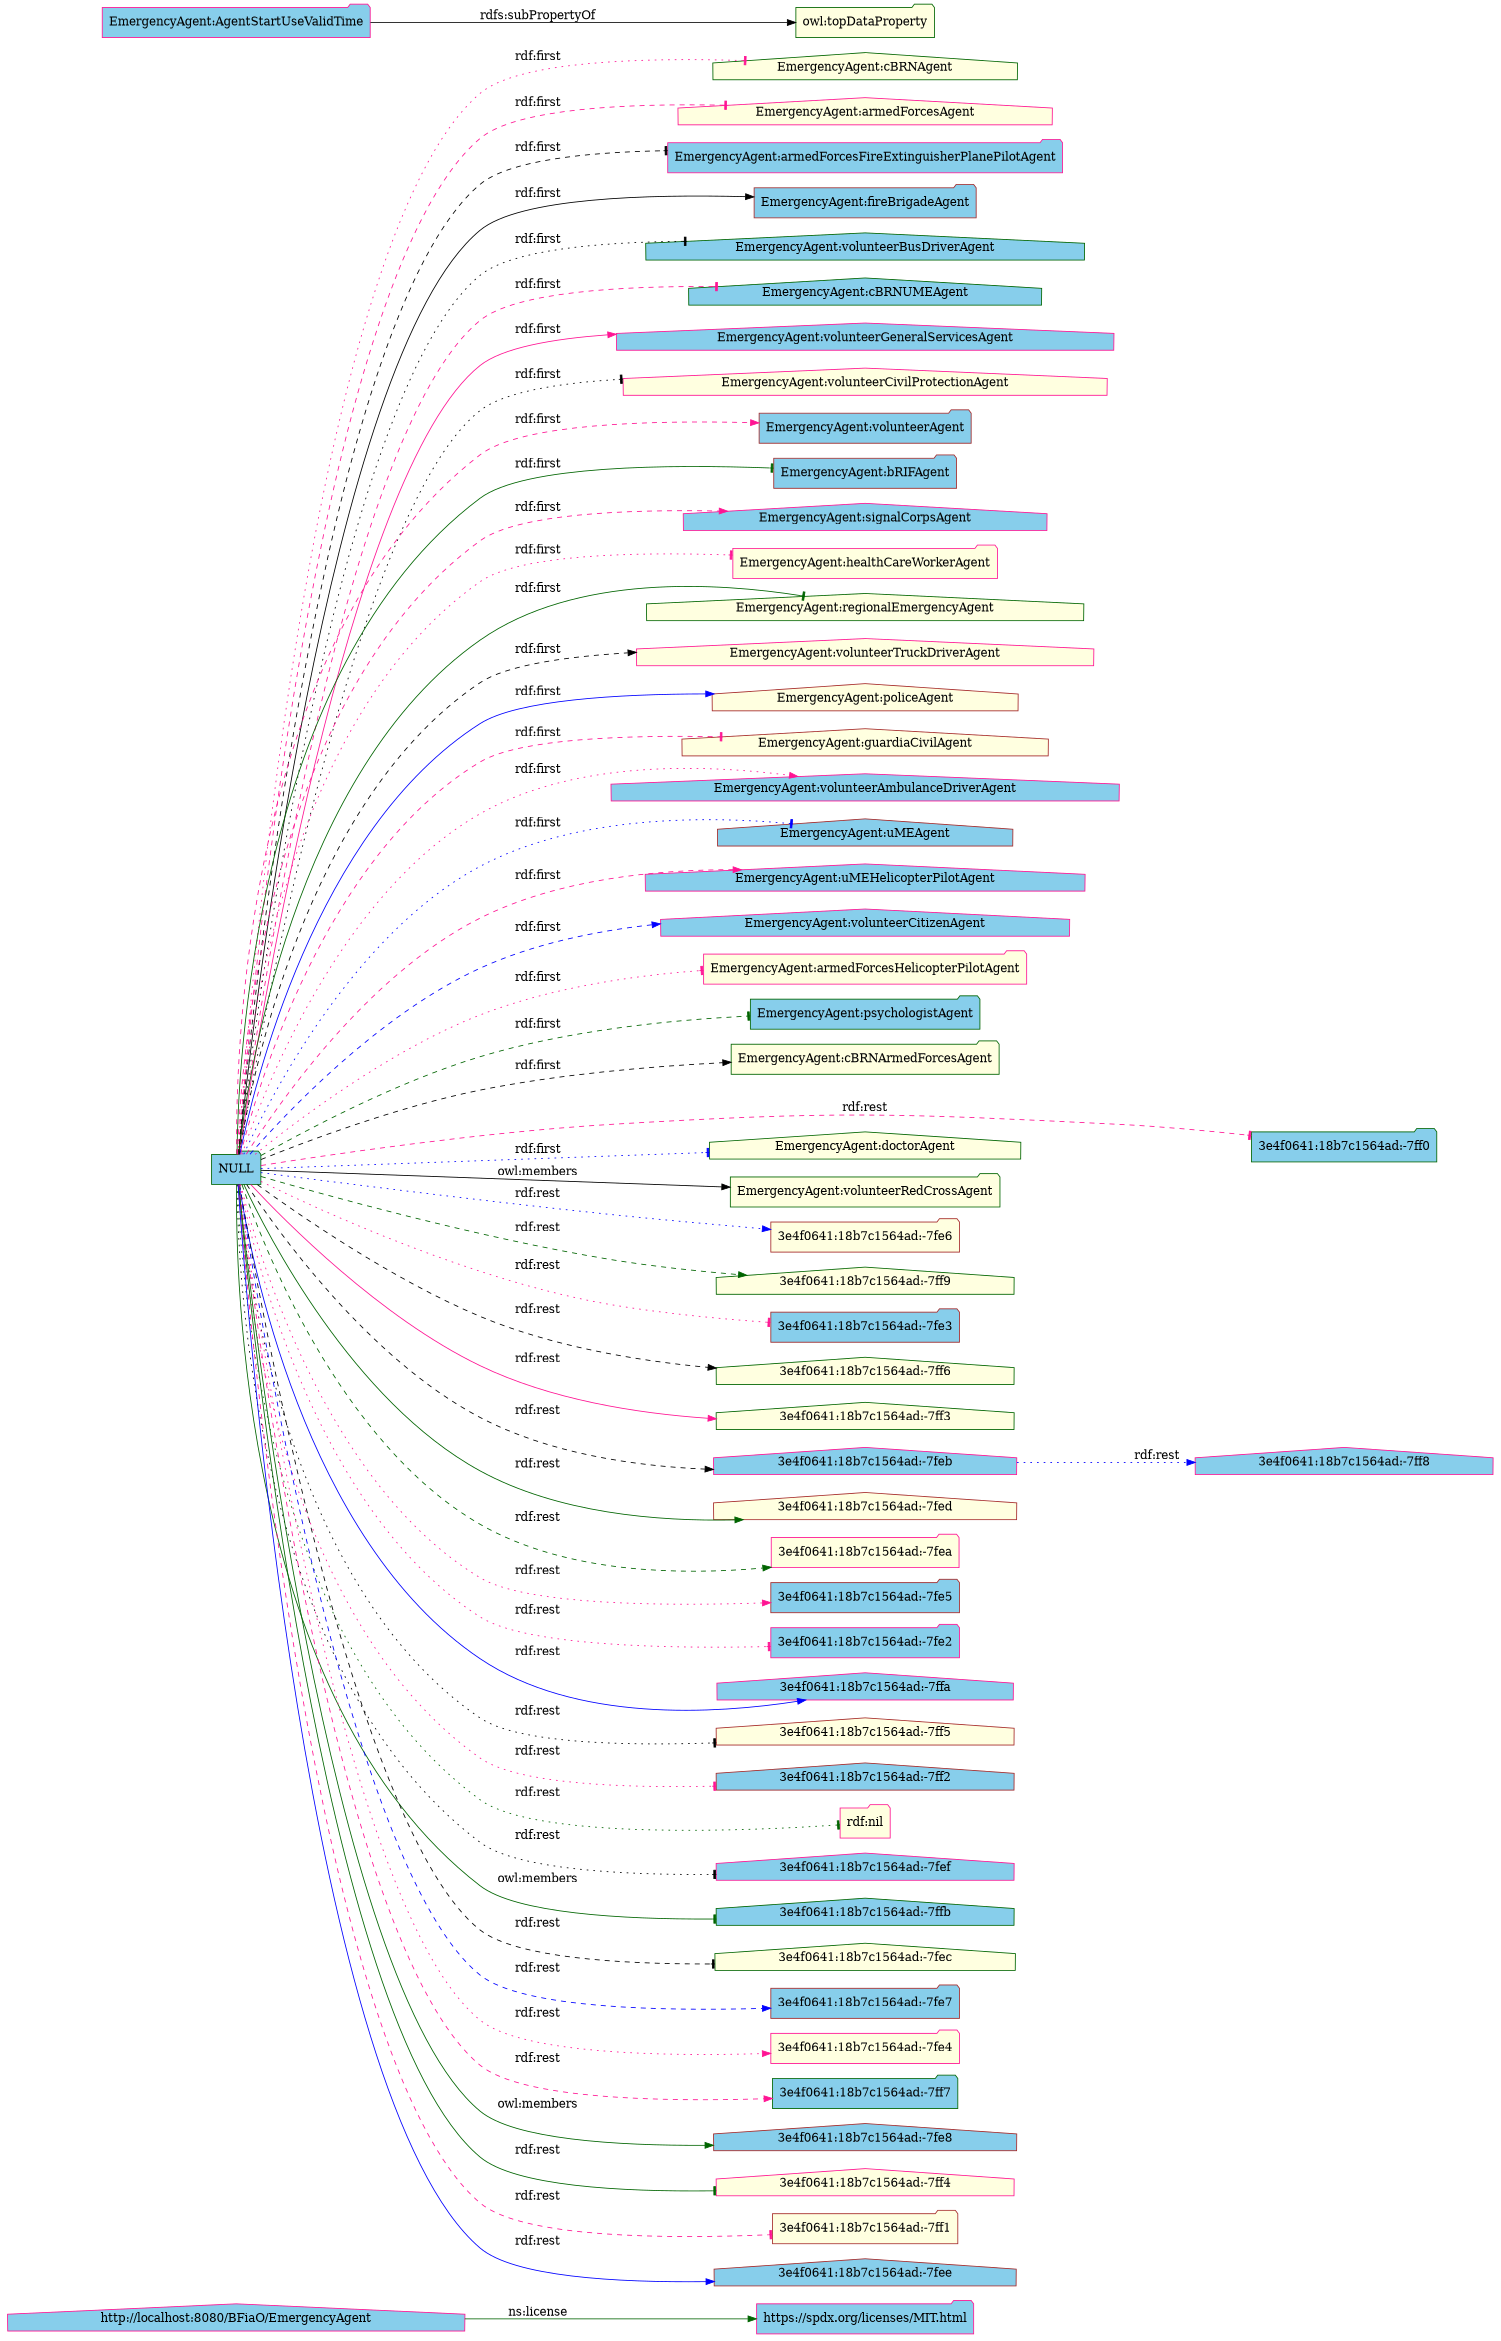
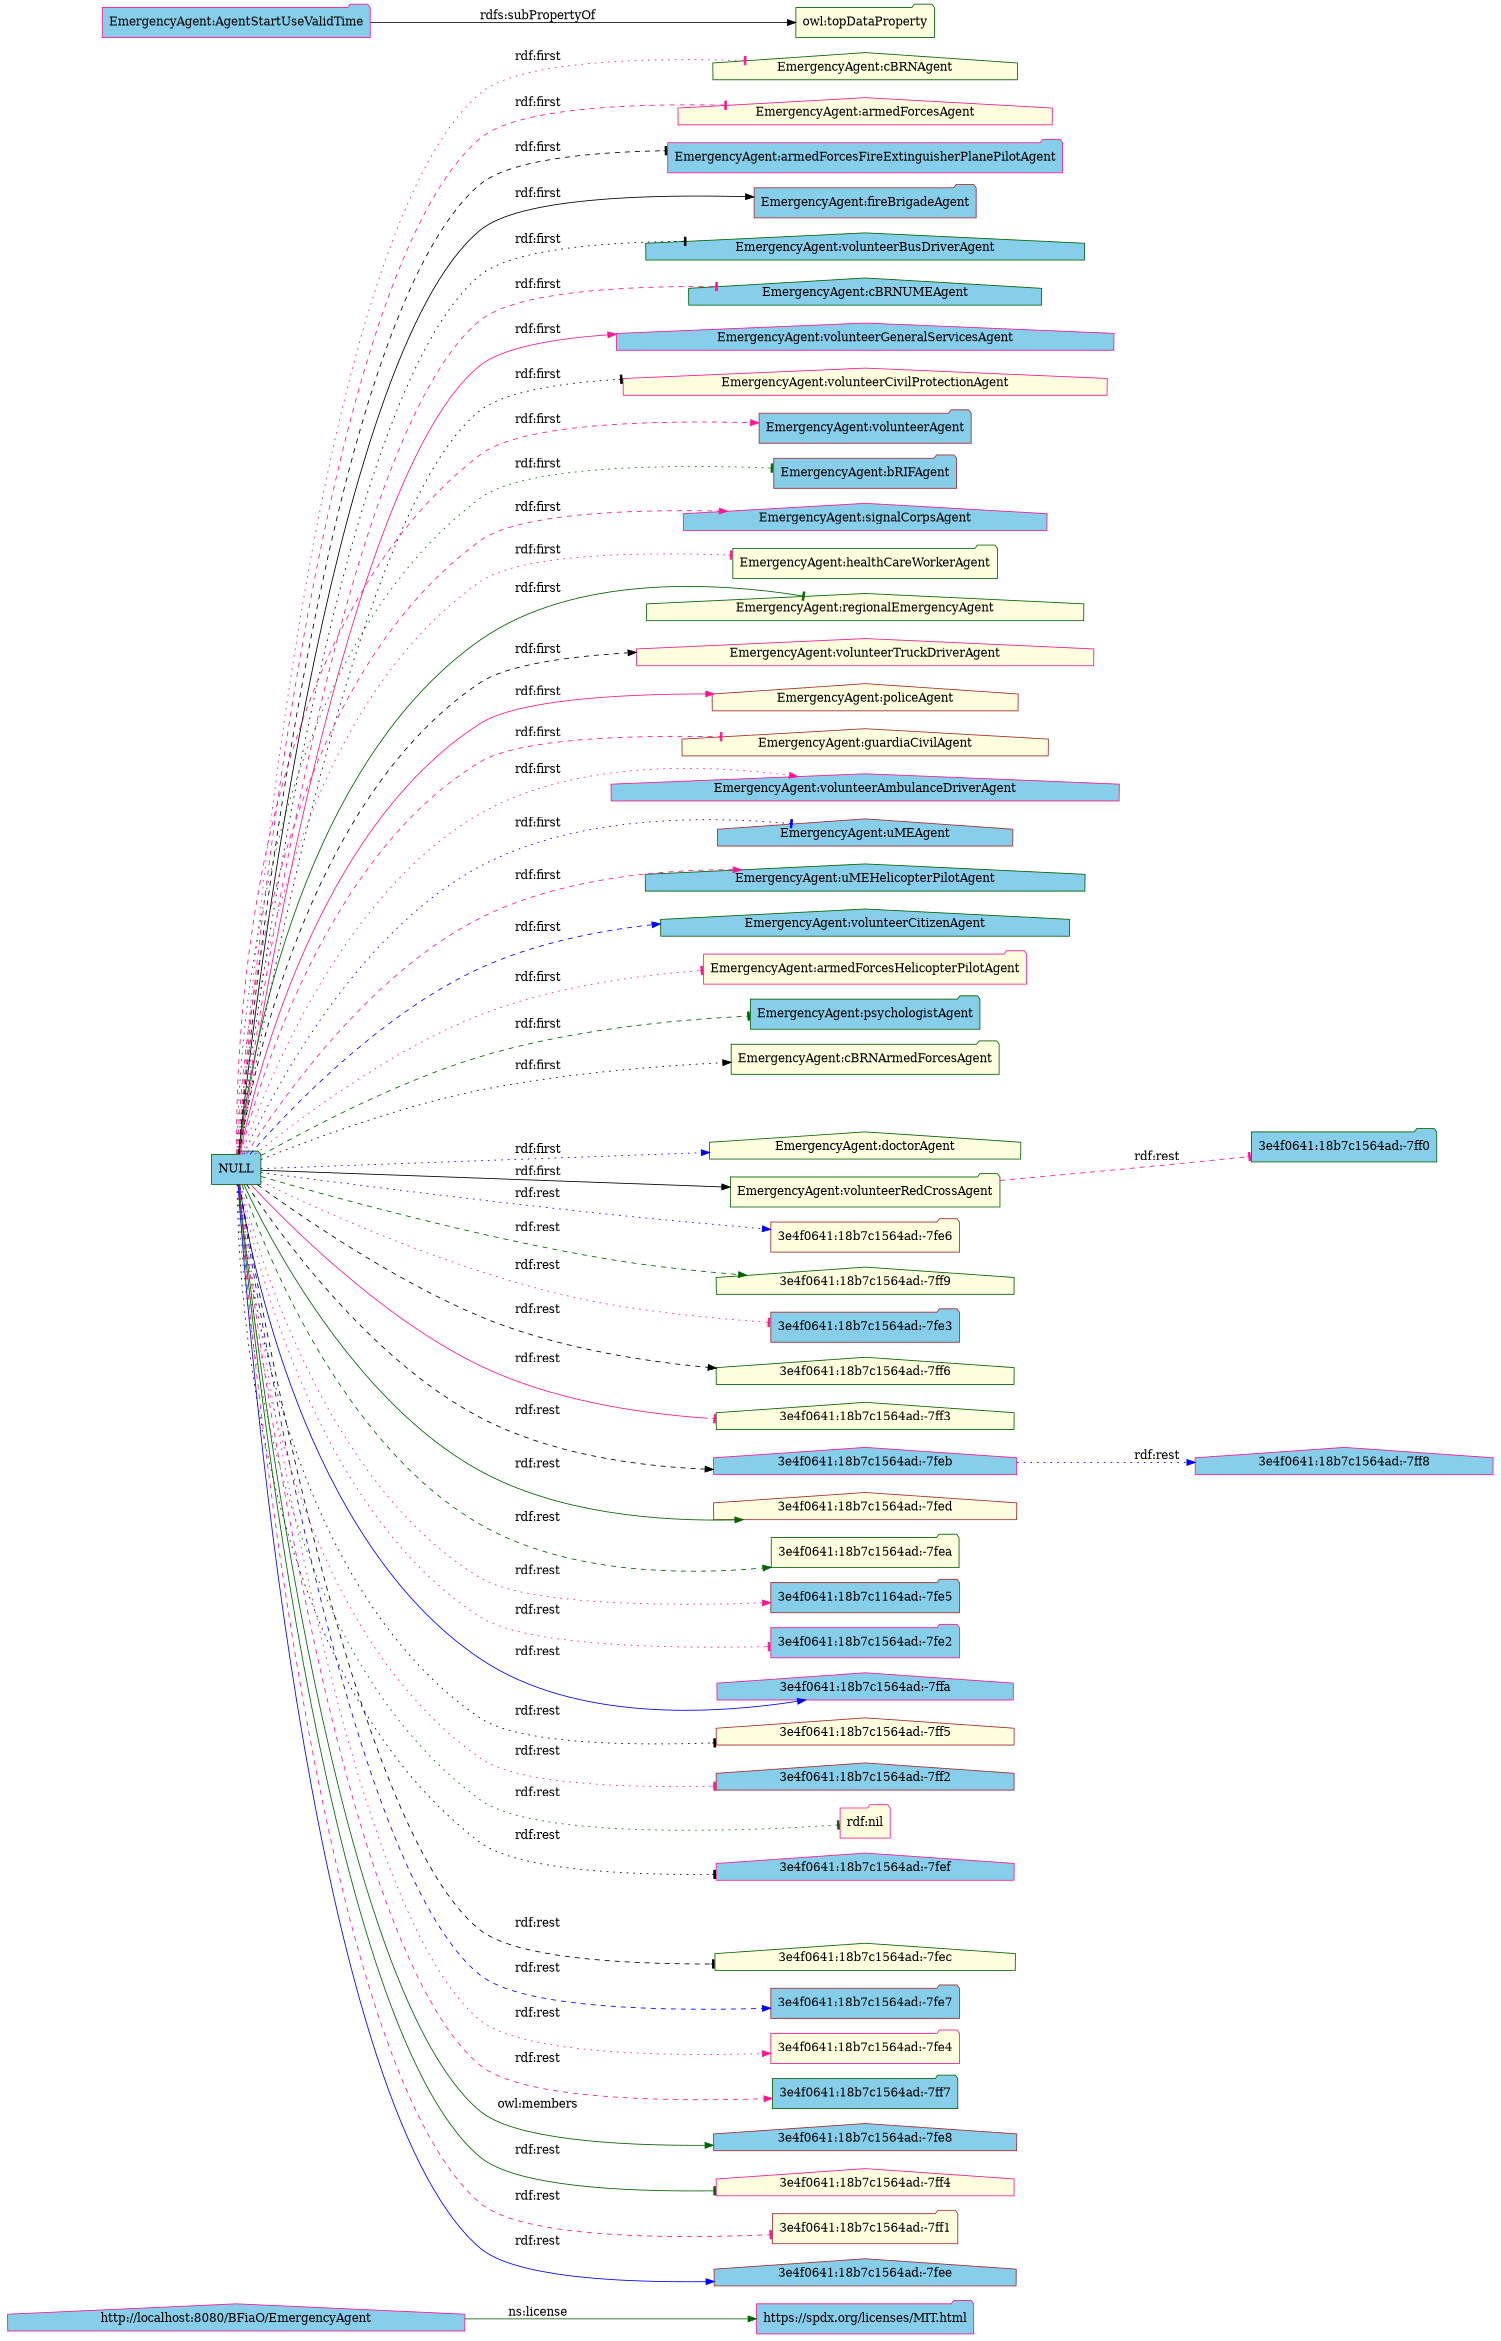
node "EmergencyAgent:healthCareWorkerAgent": color deeppink -> darkgreen
edge "NULL" -> "EmergencyAgent:bRIFAgent": style solid -> dotted
edge "NULL" -> "EmergencyAgent:policeAgent": color blue -> deeppink
node "EmergencyAgent:uMEHelicopterPilotAgent": color deeppink -> darkgreen
node "EmergencyAgent:volunteerCitizenAgent": color deeppink -> darkgreen
edge "NULL" -> "EmergencyAgent:cBRNArmedForcesAgent": style dashed -> dotted
edge "NULL" -> "3e4f0641:18b7c1564ad:-7ff0": now "EmergencyAgent:volunteerRedCrossAgent" -> "3e4f0641:18b7c1564ad:-7ff0"
edge "NULL" -> "EmergencyAgent:doctorAgent": arrowhead tee -> normal
edge "NULL" -> "EmergencyAgent:volunteerRedCrossAgent": label "owl:members" -> "rdf:first"
edge "NULL" -> "3e4f0641:18b7c1564ad:-7ff3": arrowhead normal -> tee
node "3e4f0641:18b7c1564ad:-7fea": color deeppink -> darkgreen
node "3e4f0641:18b7c1564ad:-7fe5": label "3e4f0641:18b7c1564ad:-7fe5" -> "3e4f0641:18b7c1164ad:-7fe5"
node "3e4f0641:18b7c1564ad:-7ffb": removed
